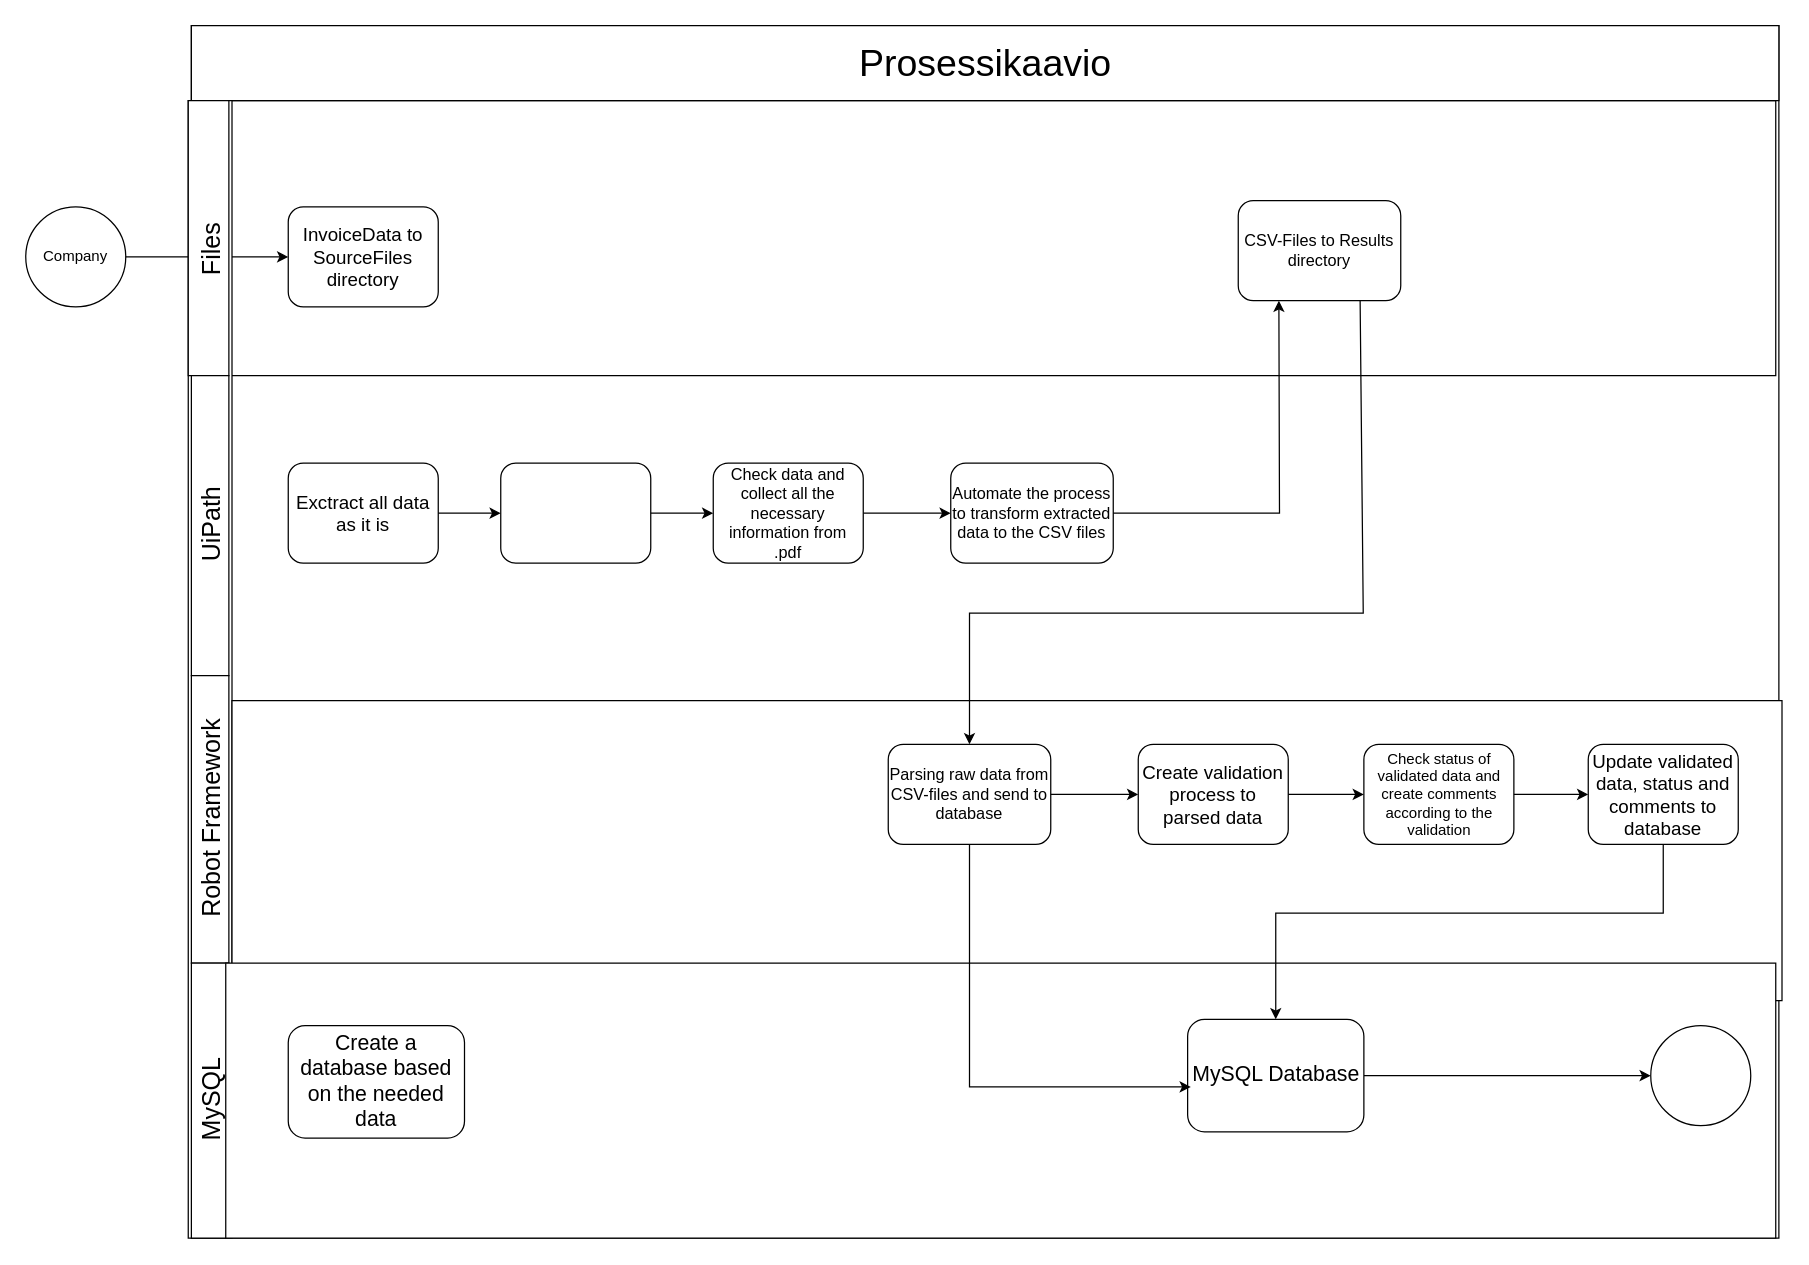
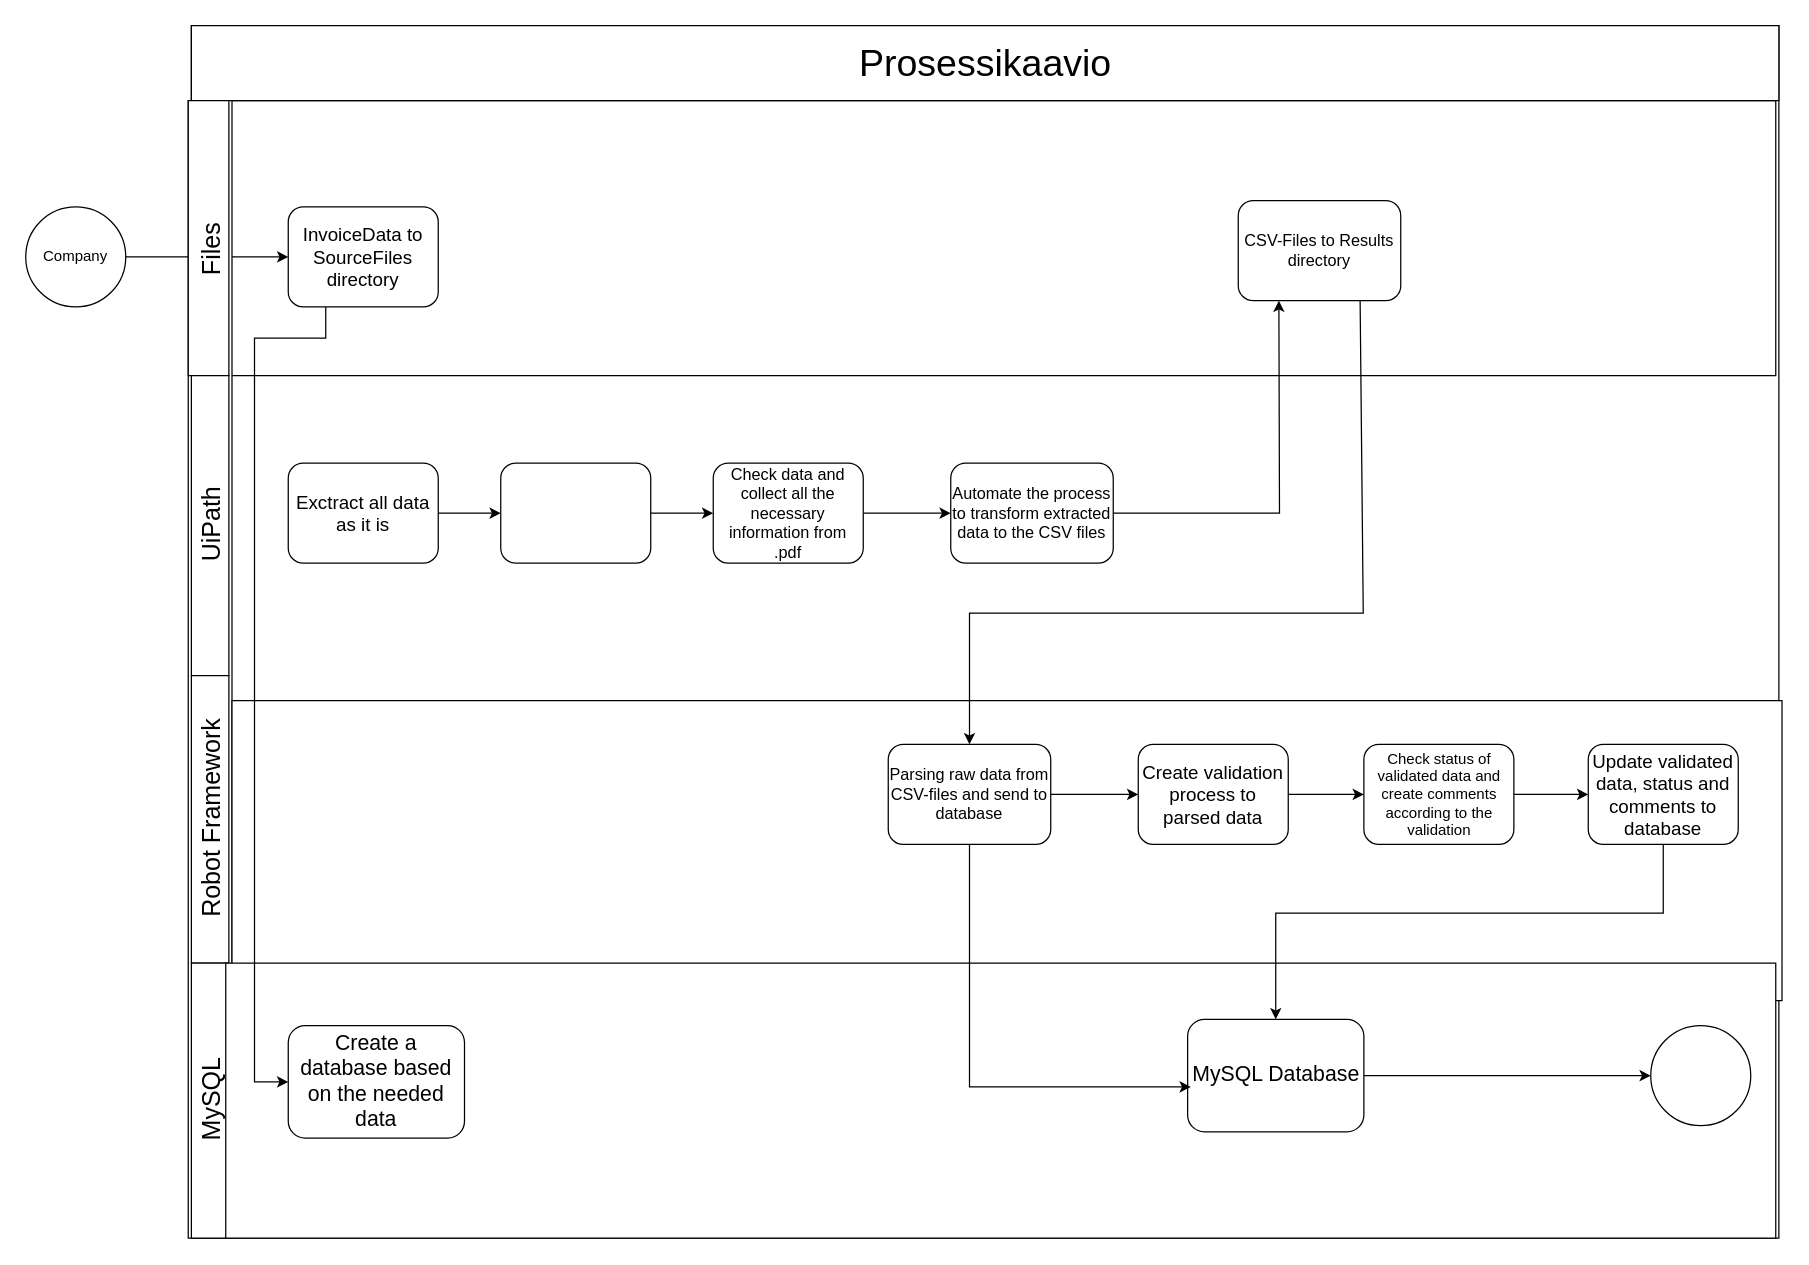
edge "InvoiceData to SourceFiles directory" -> "Create a database based on the needed data": added
